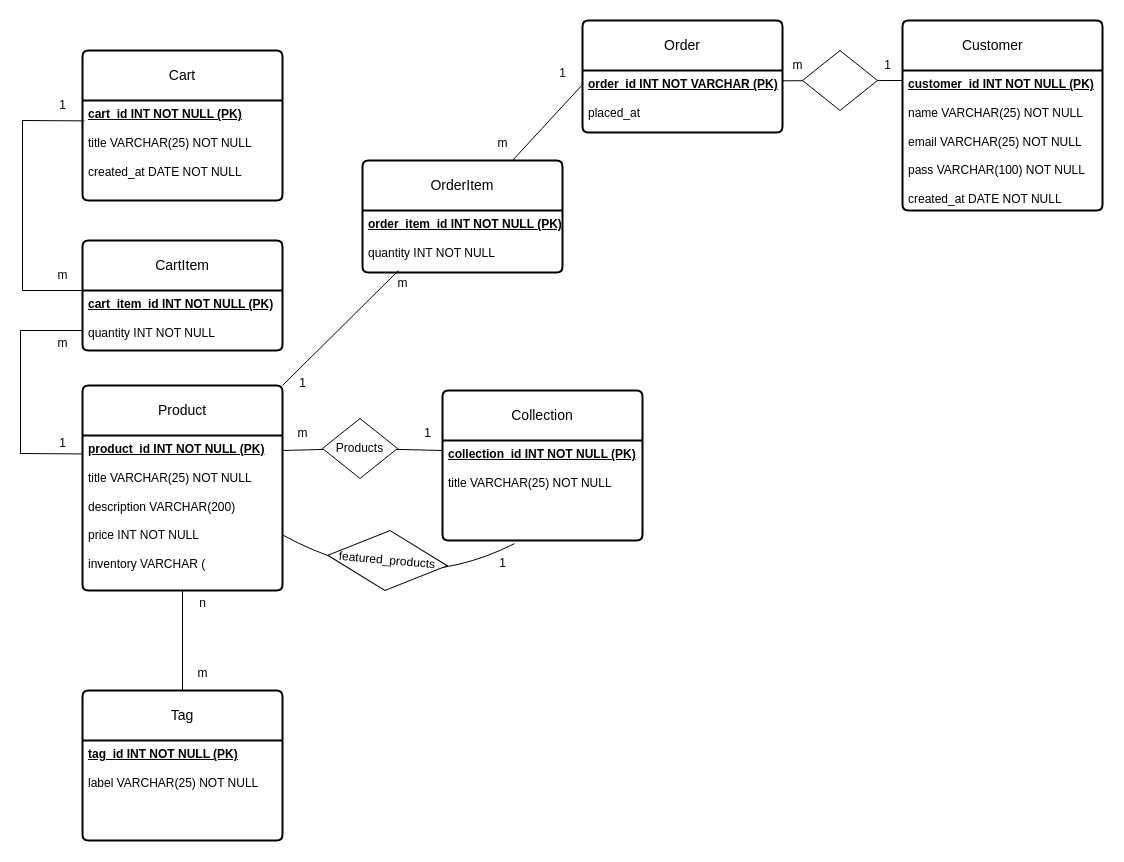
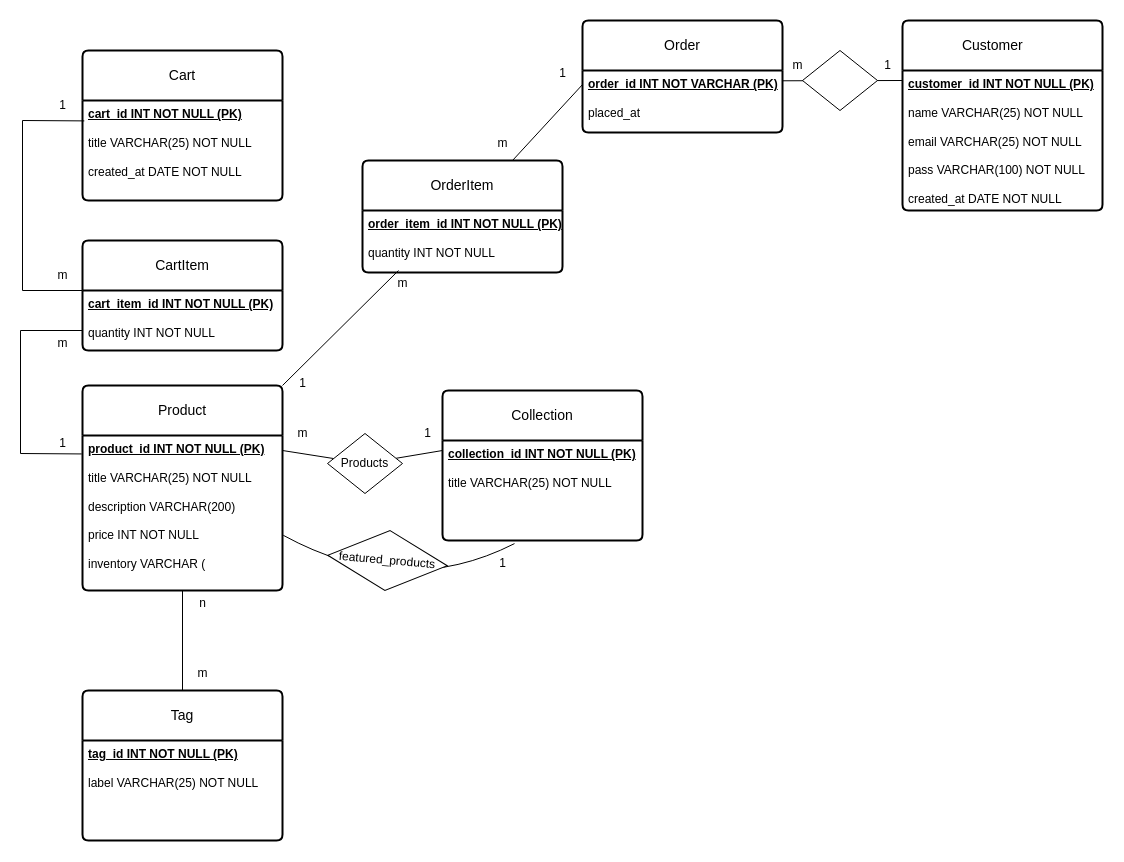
node "Products": moved (360, 449) -> (365, 464)
